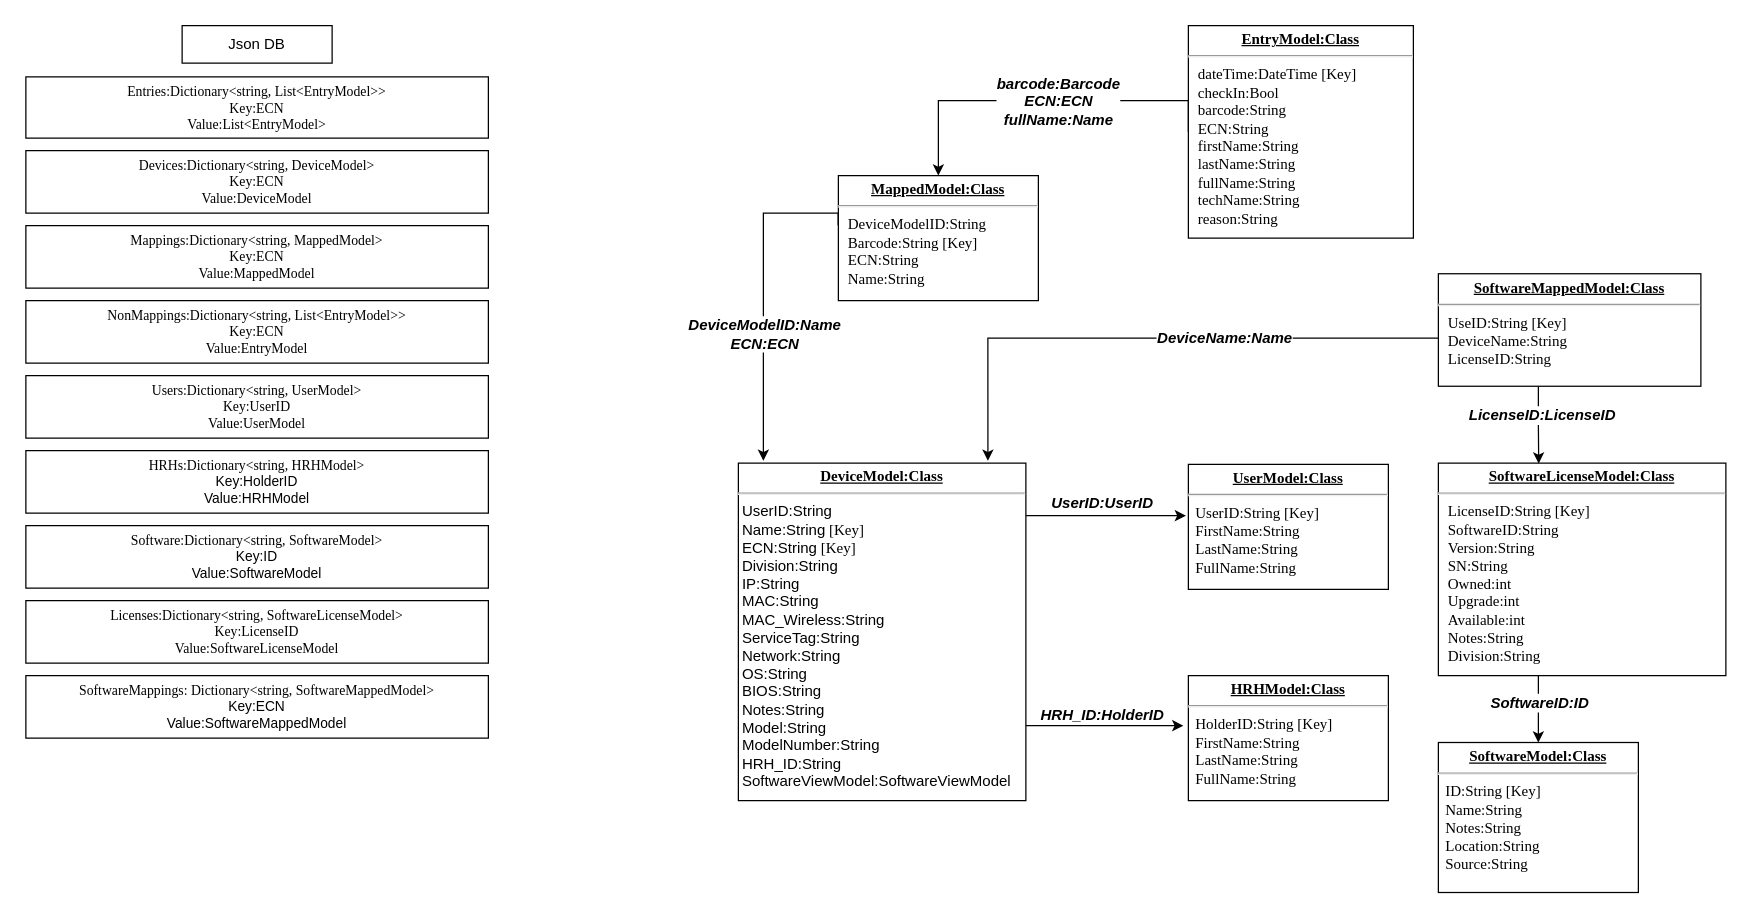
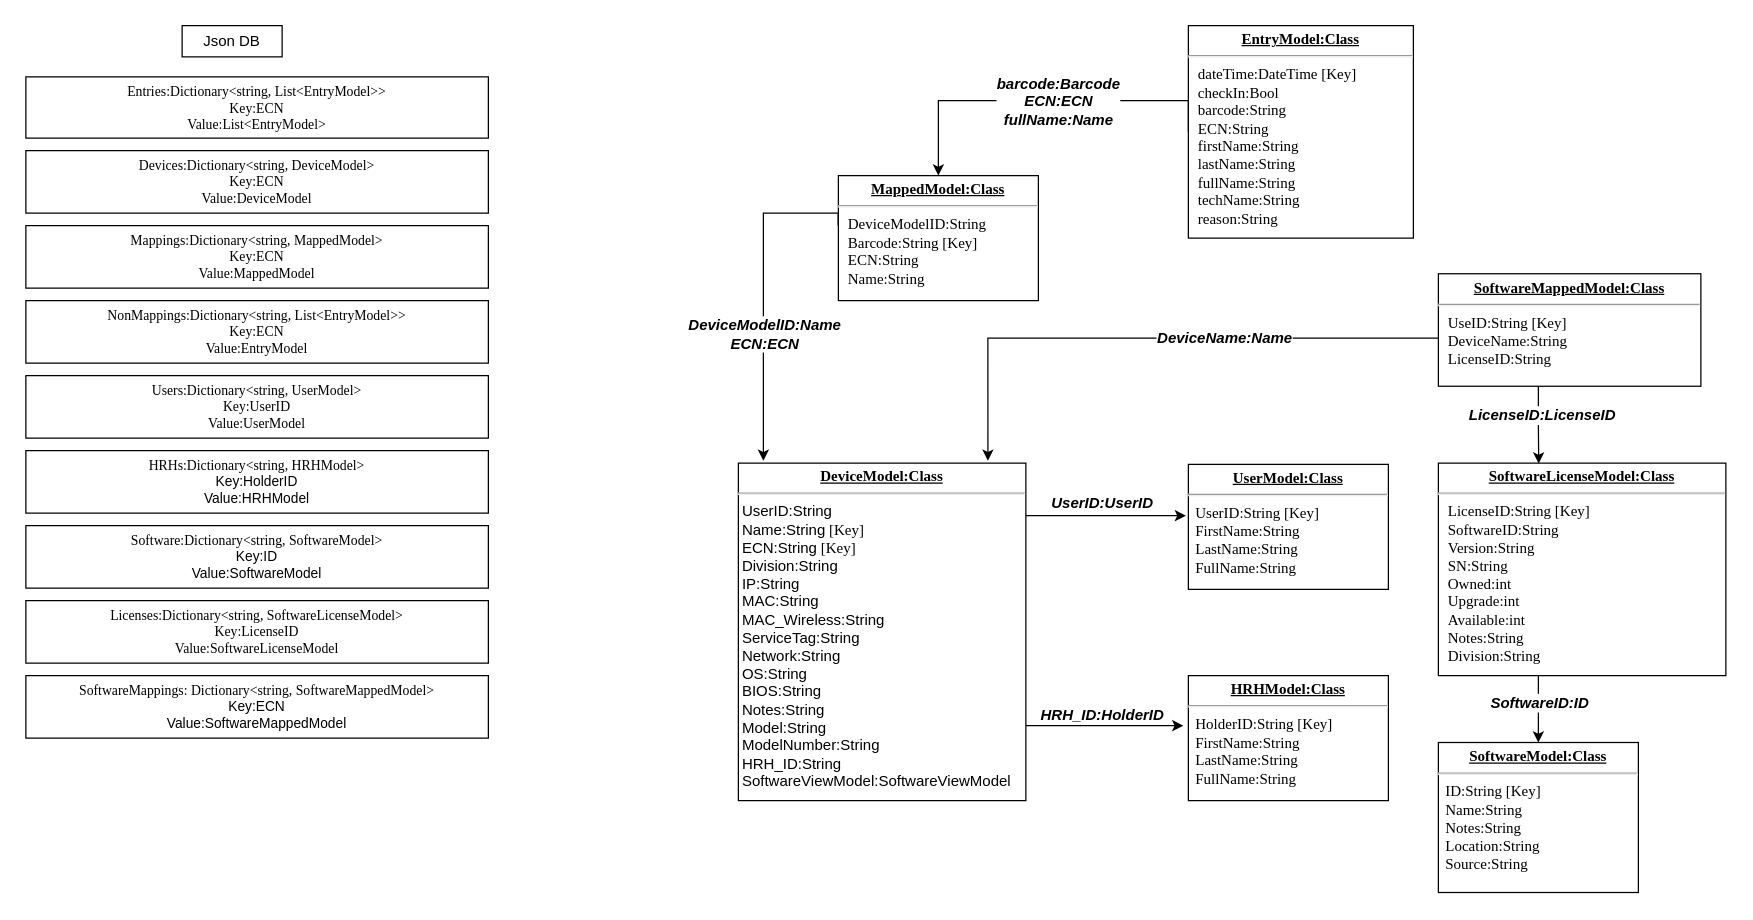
node "Json DB": size 150x38 -> 100x31
